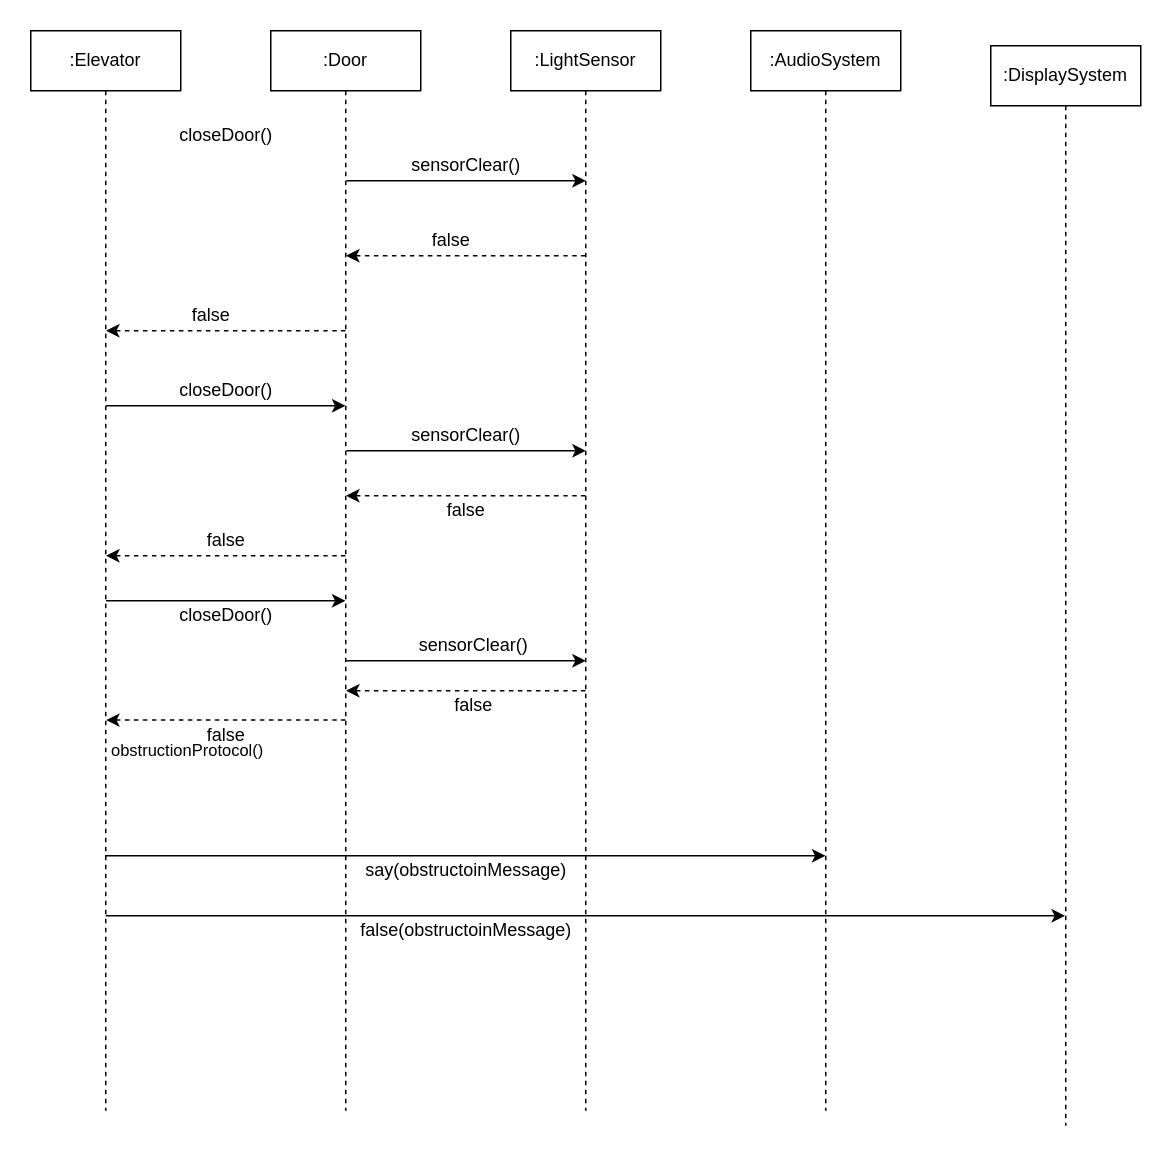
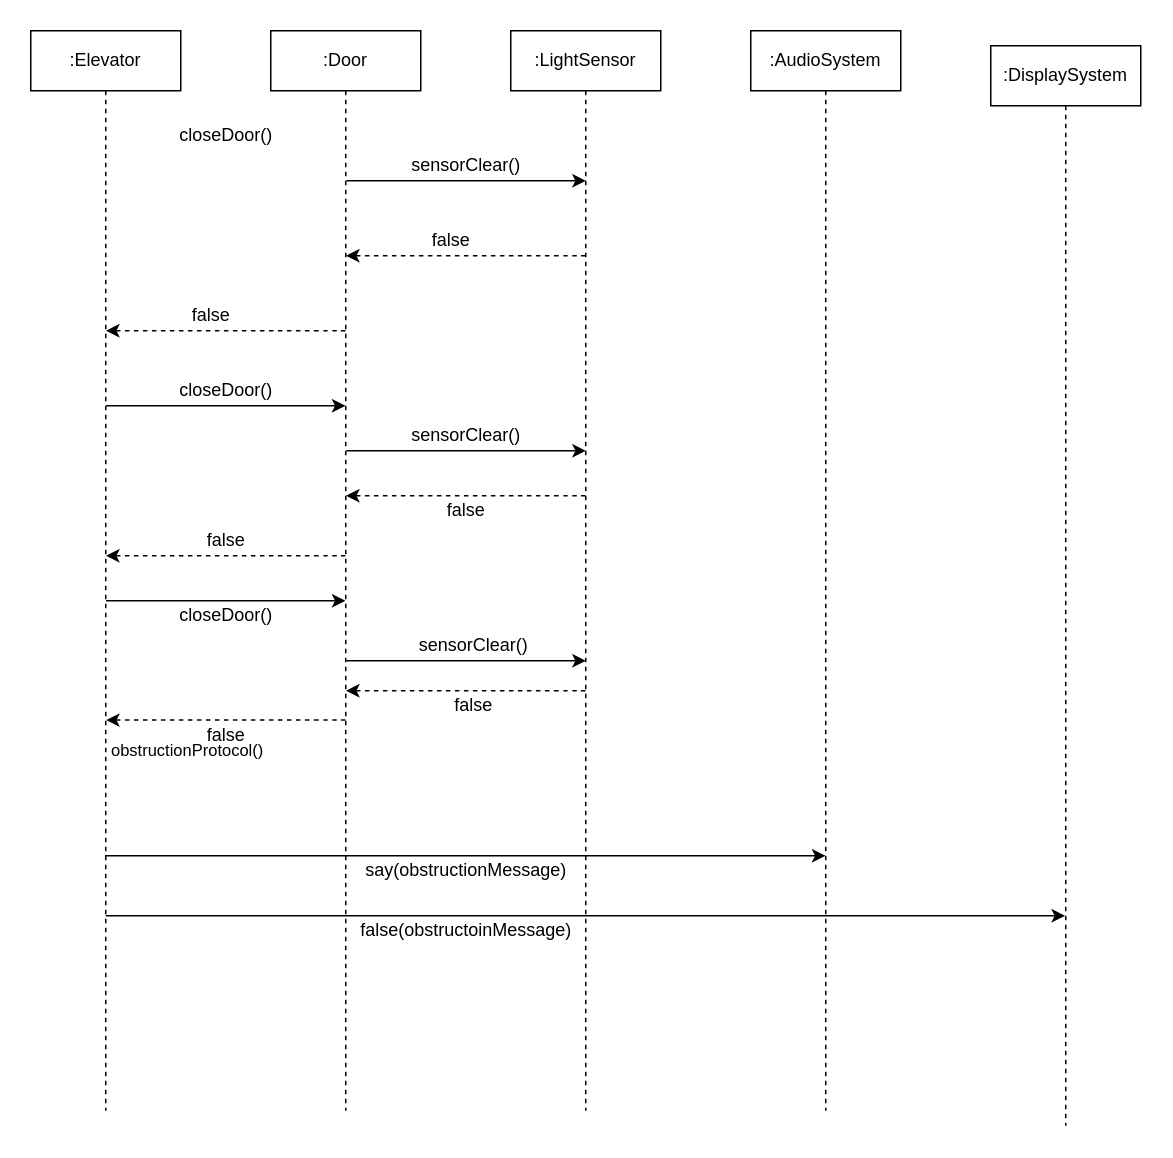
node "say(obstructoinMessage)": label "say(obstructoinMessage)" -> "say(obstructionMessage)"
